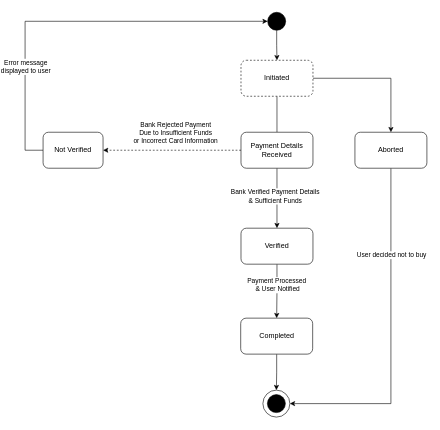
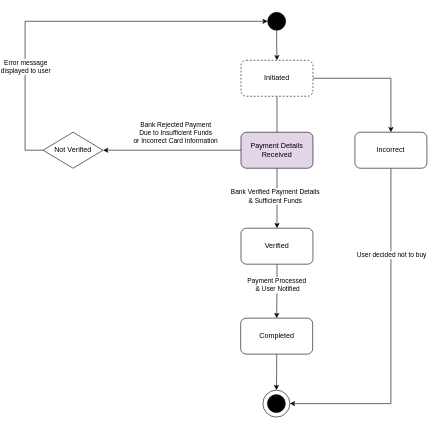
node "Not Verified": shape rounded rectangle -> diamond
edge "Payment Details Received" -> "Not Verified": style dashed -> solid
node "Payment Details Received": fillcolor #ffffff -> #e1d5e7
node "Aborted": label "Aborted" -> "Incorrect"
